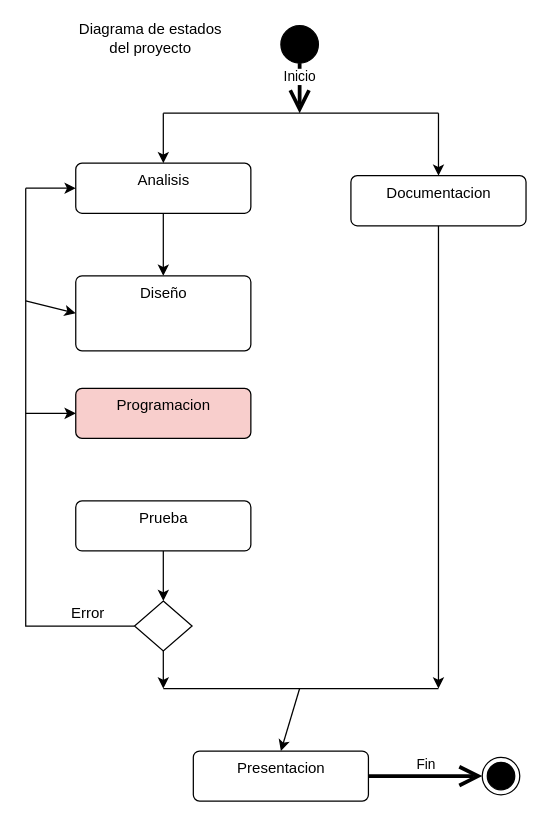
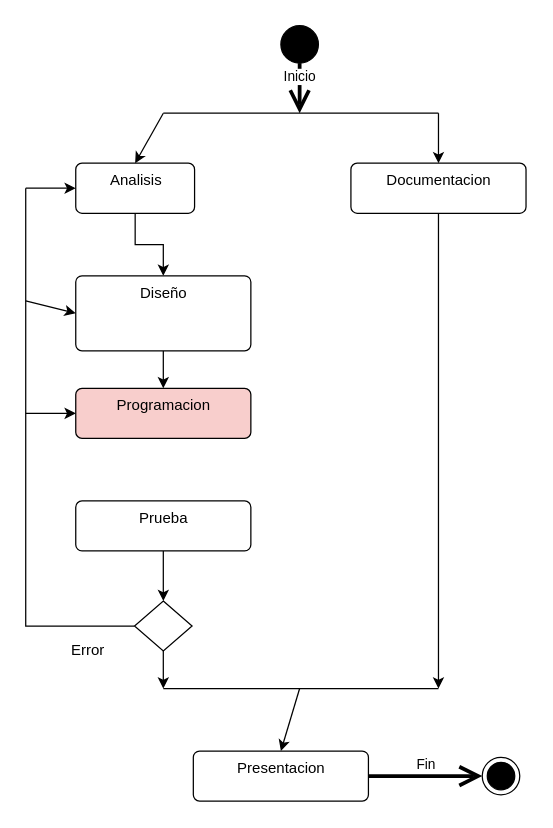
node "Diagrama de estados del proyecto": removed
node "Analisis": size 175x50 -> 119x50
node "Documentacion": moved (438, 201) -> (438, 188)
edge "Diseño" -> "Programacion": added
node "Error": moved (88, 613) -> (88, 651)
